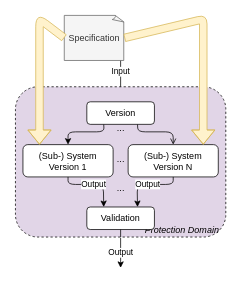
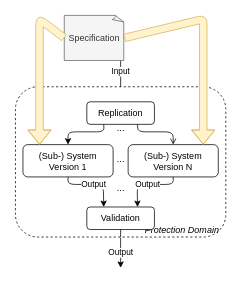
node "Version": label "Version" -> "Replication"
node "Protection Domain": fillcolor #e1d5e7 -> #ffffff
